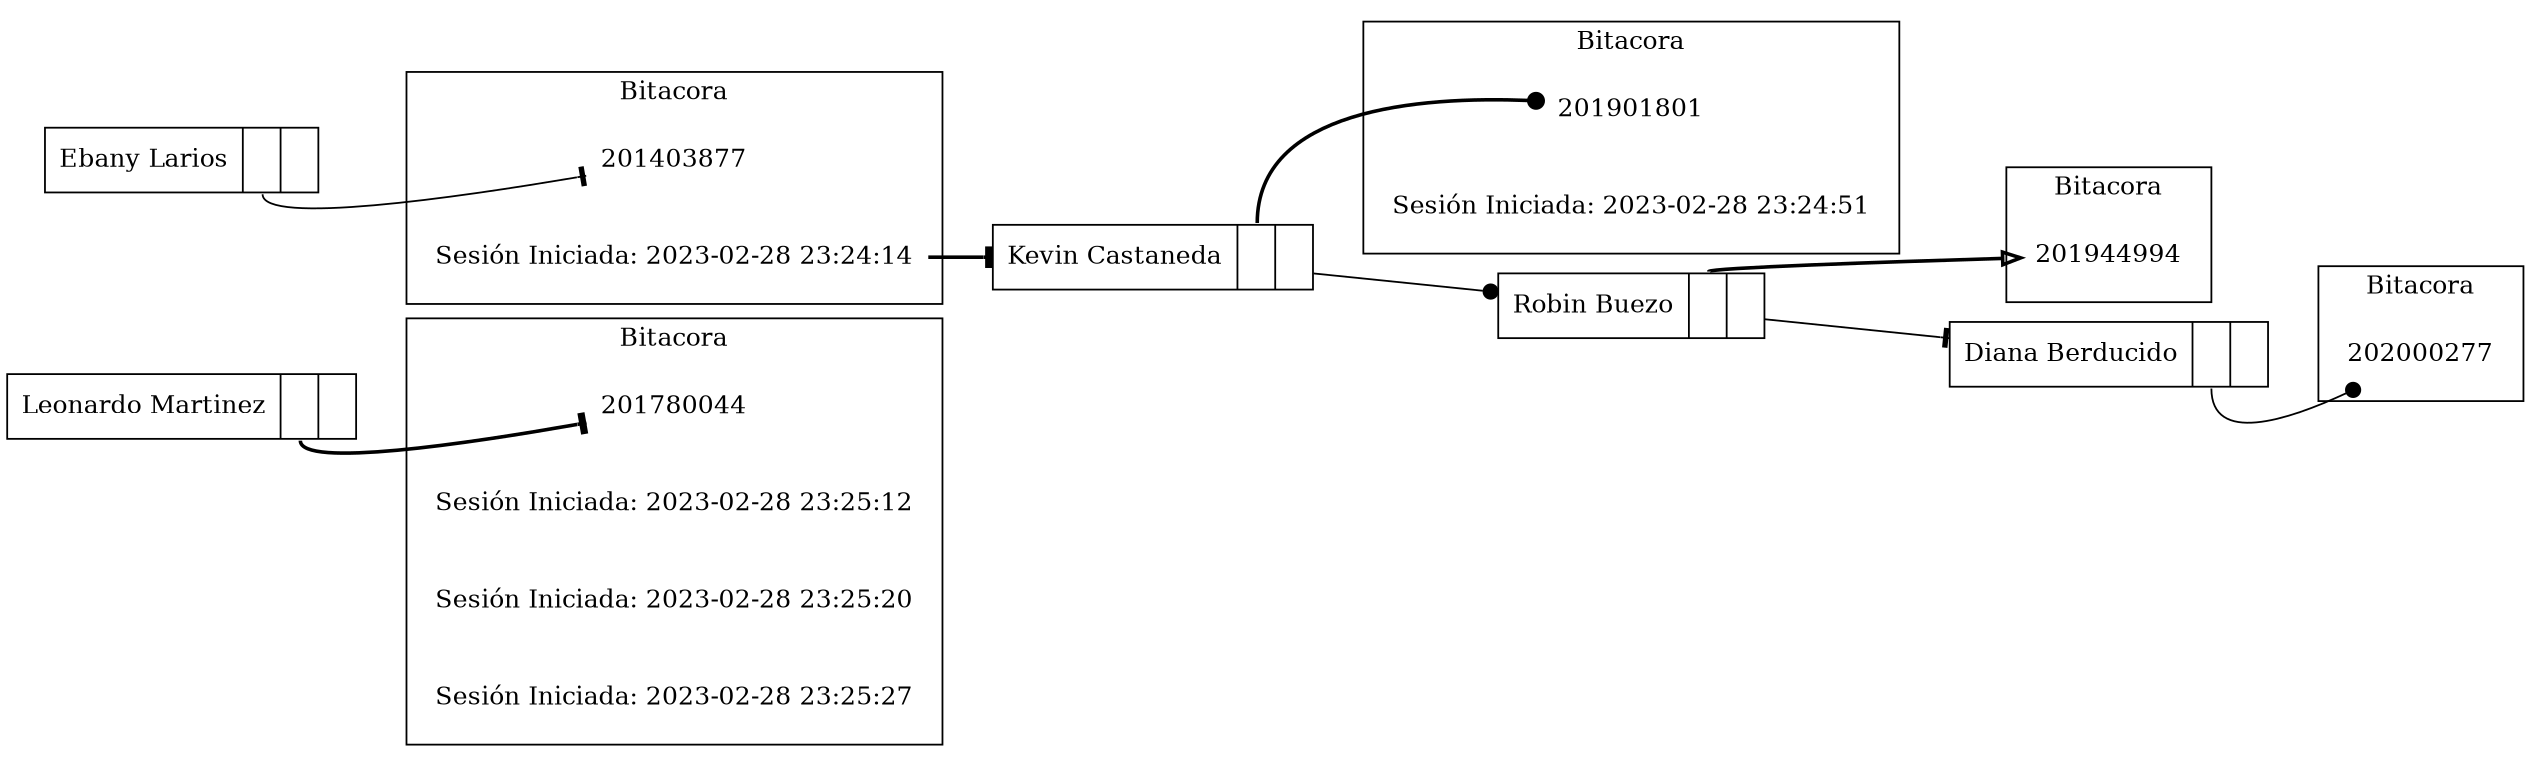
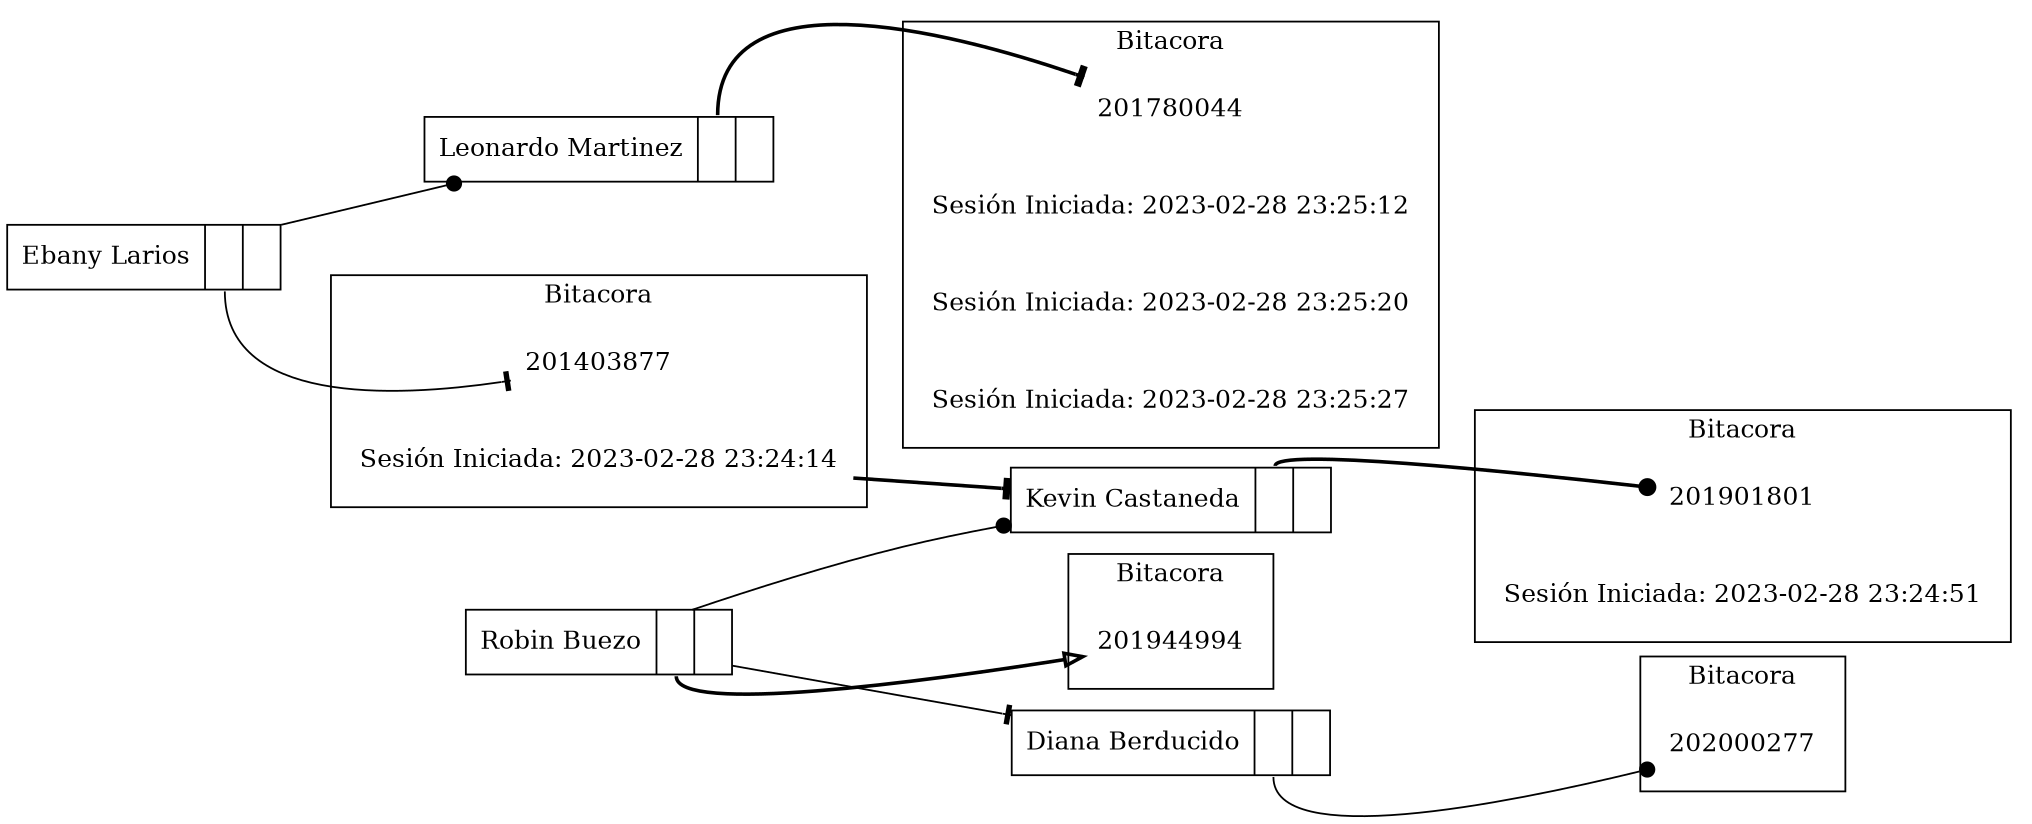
edge "Ebany Larios" -> "Leonardo Martinez": added
edge "Kevin Castaneda" -> "Robin Buezo": reversed
